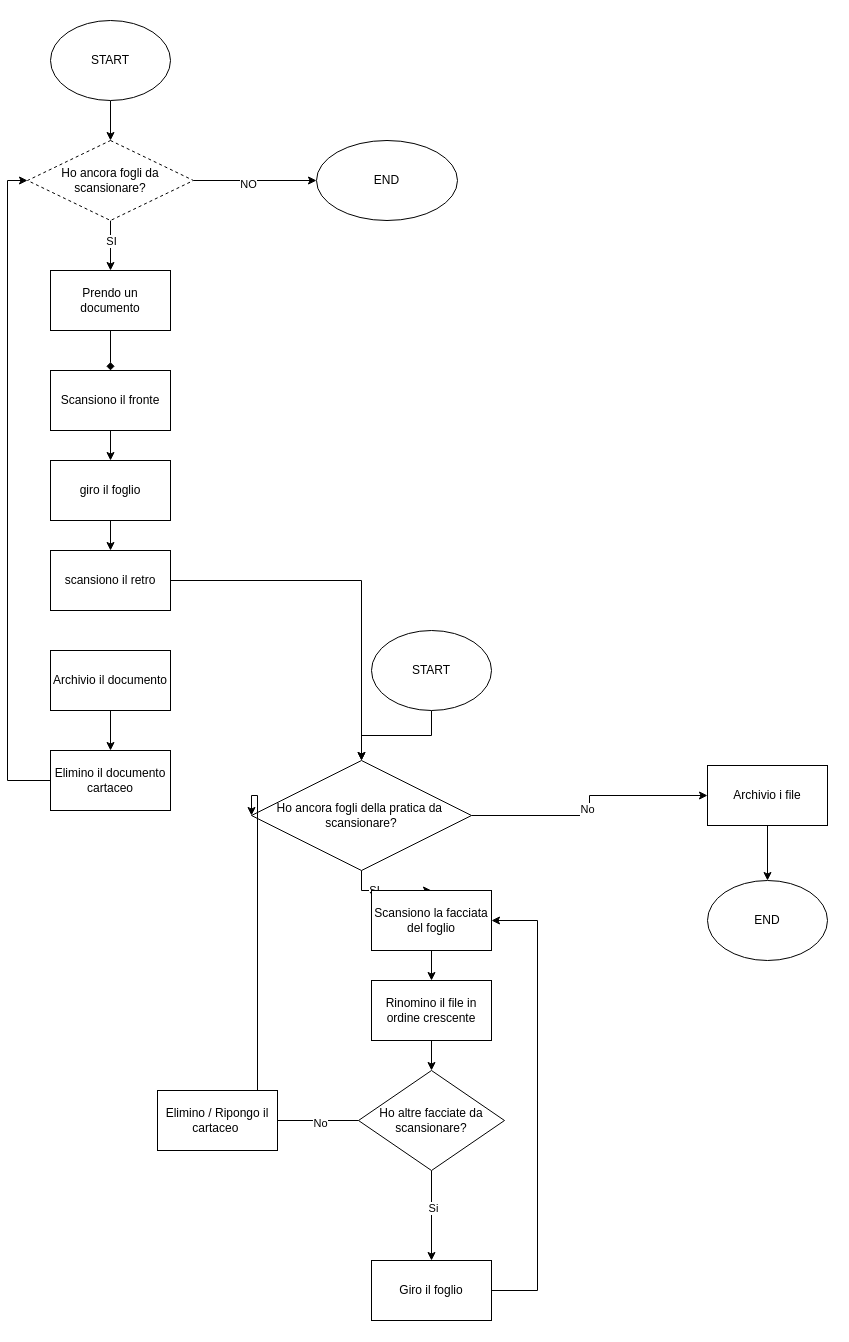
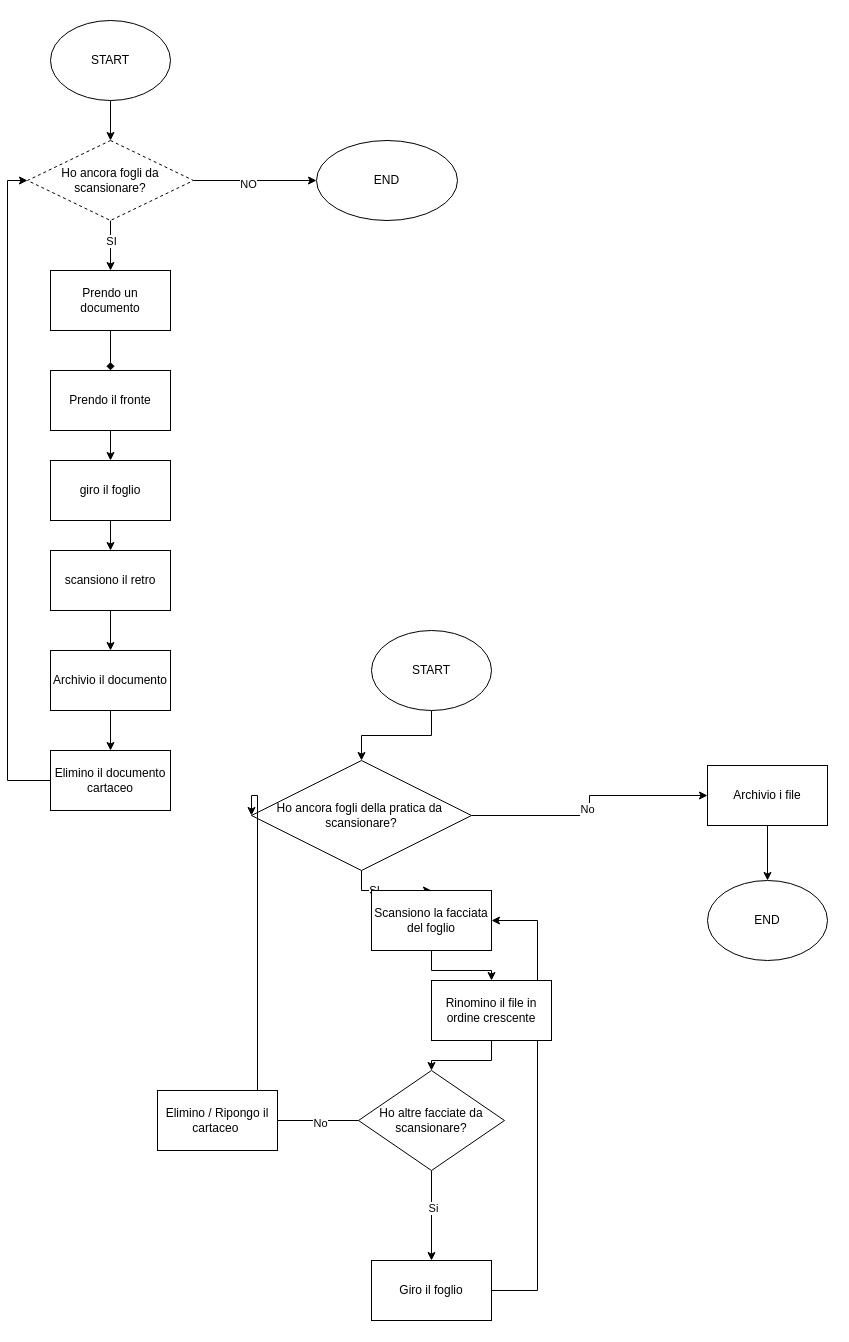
node "Scansiono il fronte": label "Scansiono il fronte" -> "Prendo il fronte"
edge "scansiono il retro" -> "Ho ancora fogli della pratica da scansionare?": now "scansiono il retro" -> "Archivio il documento"
node "Rinomino il file in ordine crescente": moved (432, 1011) -> (492, 1011)
